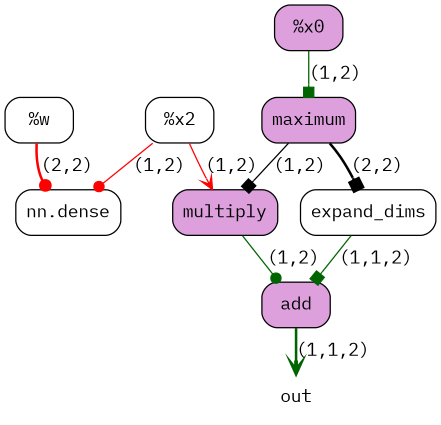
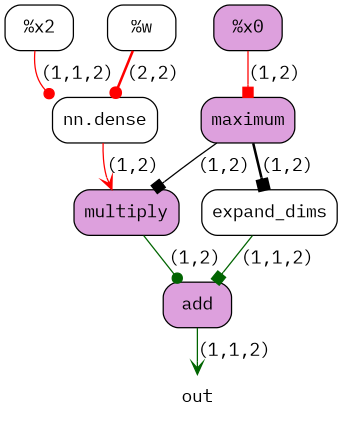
edge "%x0" -> "maximum": color darkgreen -> red
edge "%x2" -> "multiply": now "nn.dense" -> "multiply"
edge "%x2" -> "nn.dense": label "(1,2)" -> "(1,1,2)"
edge "maximum" -> "expand_dims": label "(2,2)" -> "(1,2)"
edge "add" -> "out": style bold -> solid
